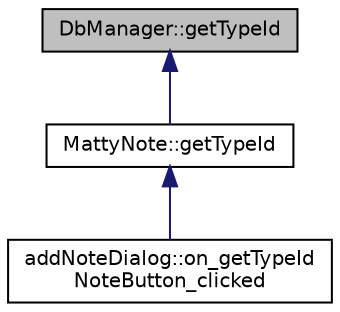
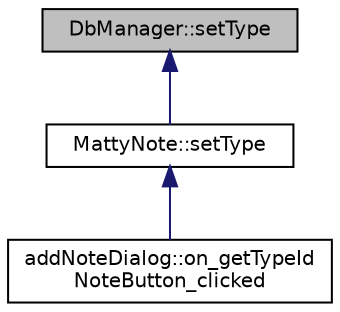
node "DbManager::getTypeId": label "DbManager::getTypeId" -> "DbManager::setType"
node "MattyNote::getTypeId": label "MattyNote::getTypeId" -> "MattyNote::setType"
